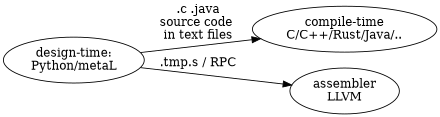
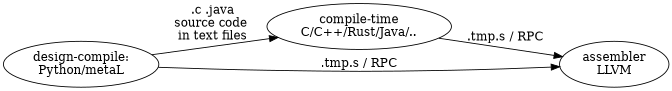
edge "compile-time C/C++/Rust/Java/.." -> "assembler LLVM": added, label ".tmp.s / RPC"
node "design-time: Python/metaL": label "design-time: Python/metaL" -> "design-compile: Python/metaL"
